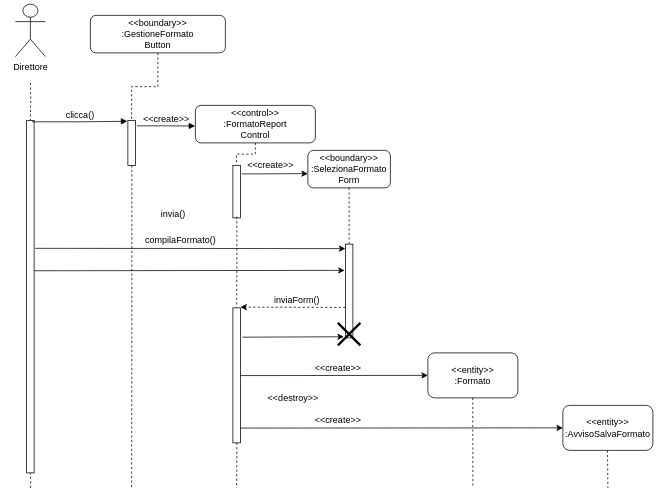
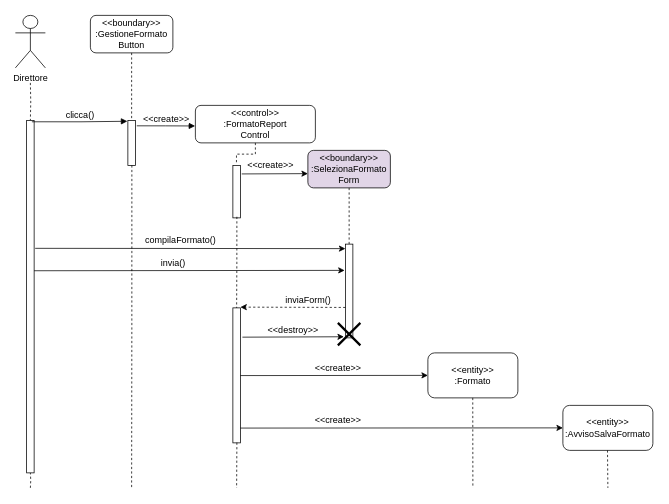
node "Direttore": moved (30, 30) -> (30, 42)
node "<<boundary>> :GestioneFormato Button": size 135x38 -> 83x38
node "<<boundary>> :SelezionaFormato Form": fillcolor #ffffff -> #e1d5e7
node "invia()": moved (173, 214) -> (173, 263)
node "inviaForm()": moved (297, 300) -> (308, 300)
node "<<destroy>>": moved (293, 398) -> (293, 330)
